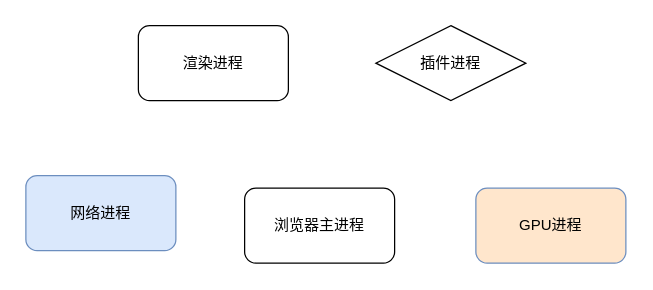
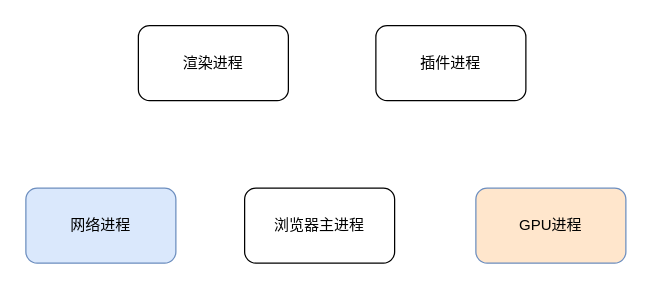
node "插件进程": shape diamond -> rounded rectangle
node "网络进程": moved (101, 213) -> (101, 226)
